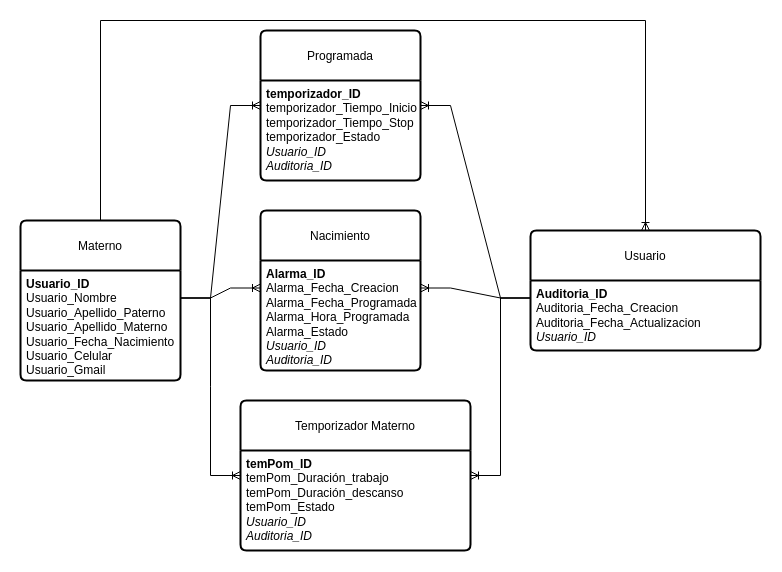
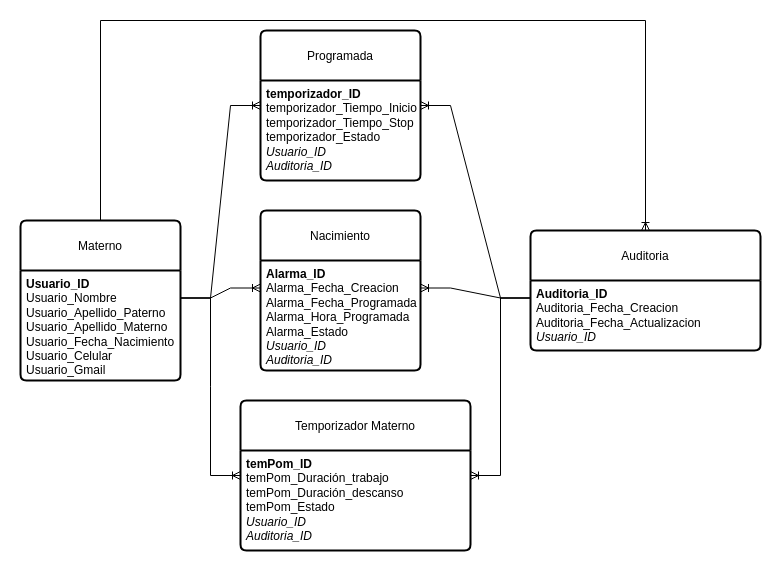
node "Usuario": label "Usuario" -> "Auditoria"
